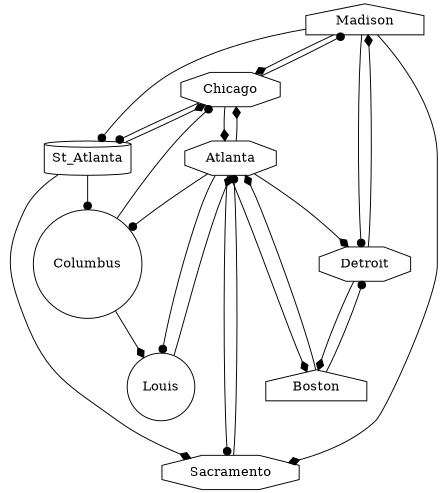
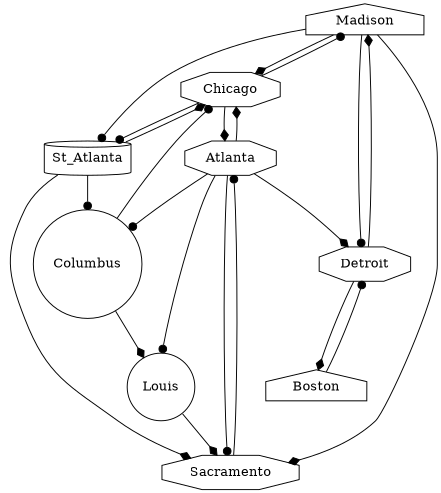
edge "Atlanta" -> "Boston": removed
edge "Louis" -> "Atlanta": now "Louis" -> "Sacramento"
edge "Boston" -> "Atlanta": removed
